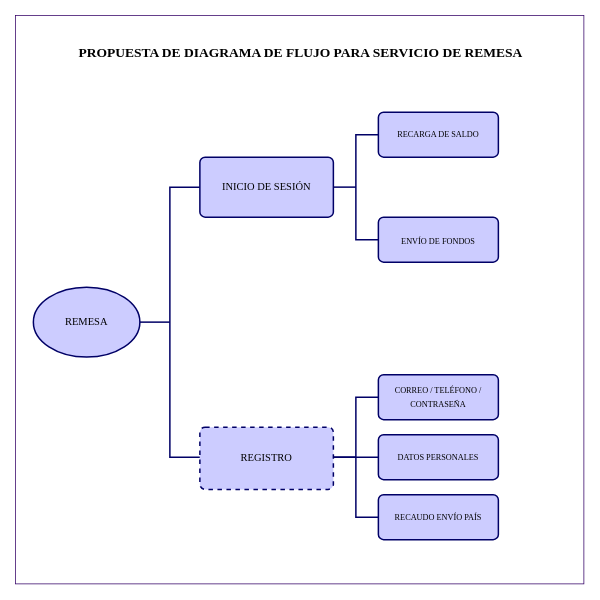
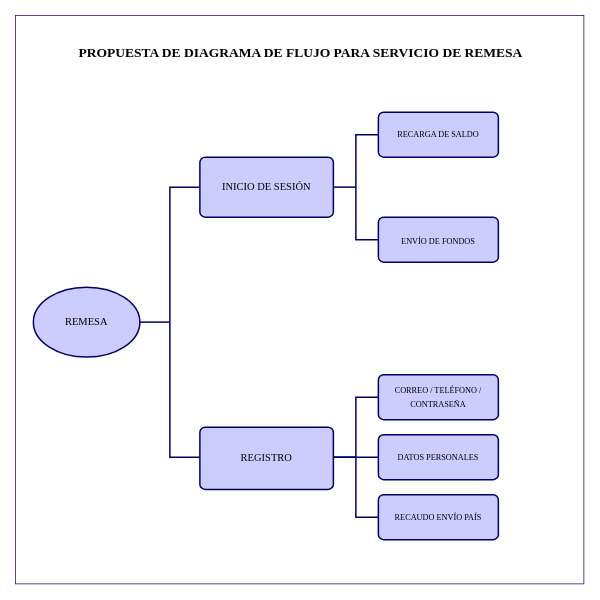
node "REGISTRO": style dashed -> solid
